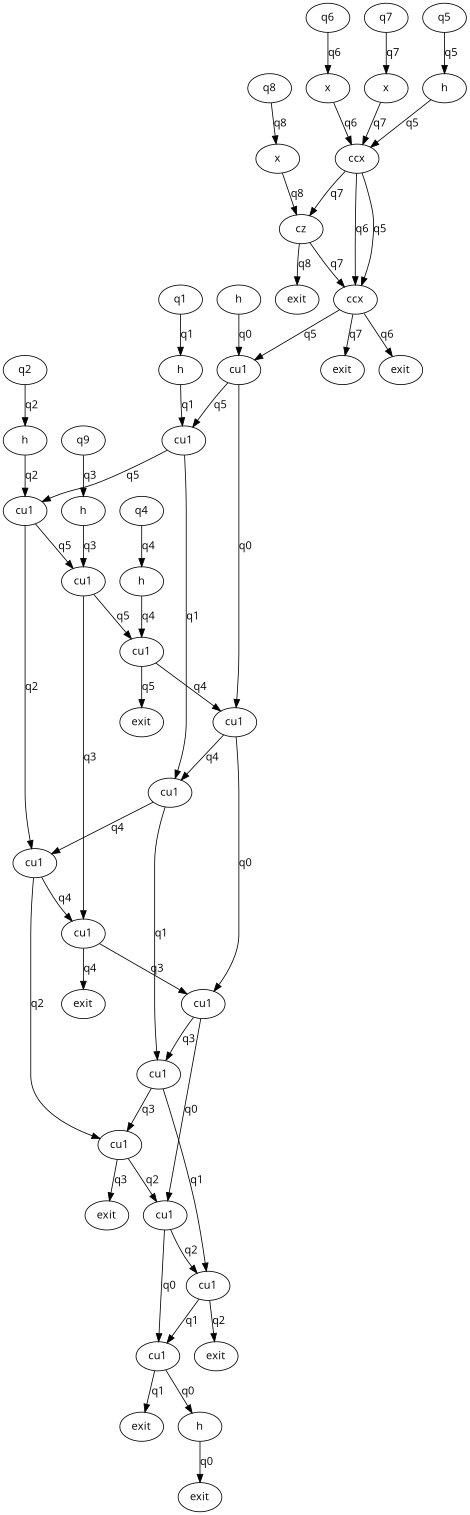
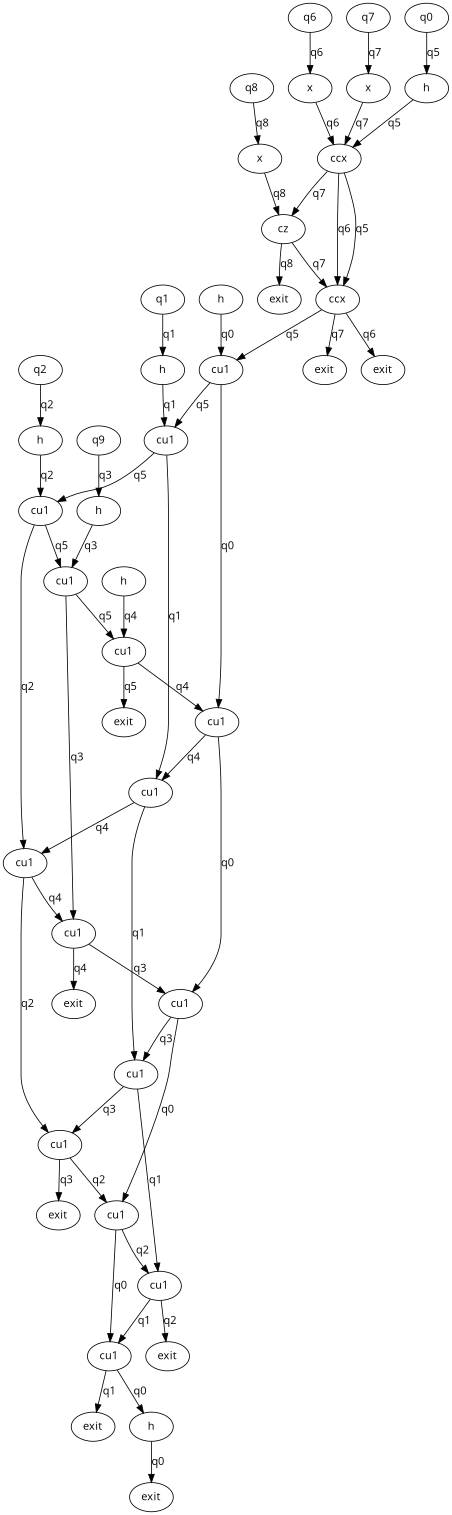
node "q5": label "q5" -> "q0"
node "q4": removed
